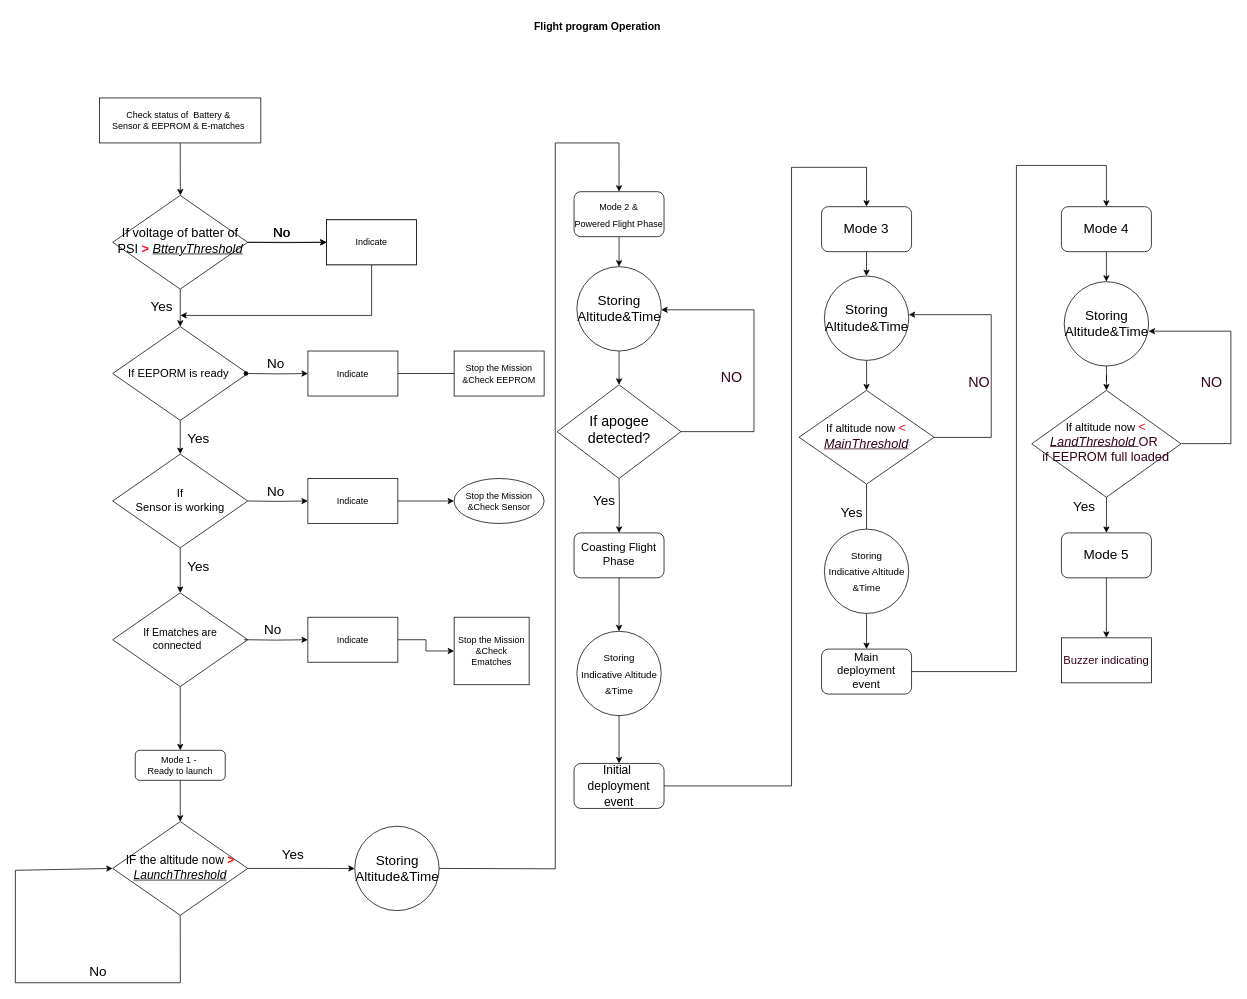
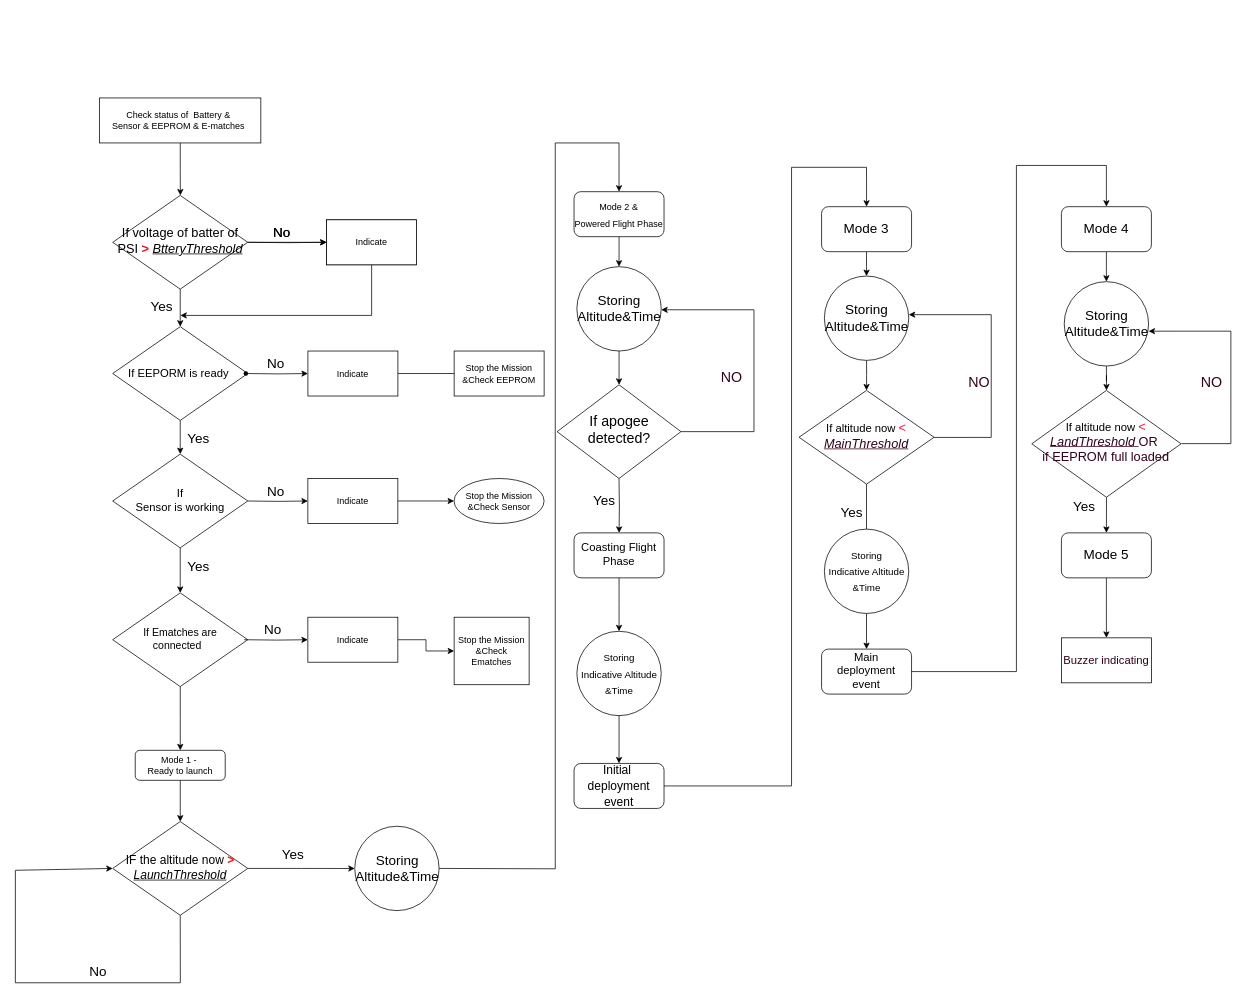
node "Flight program Operation": removed
